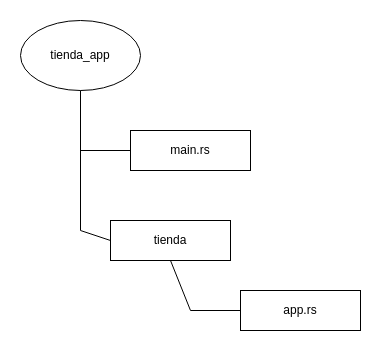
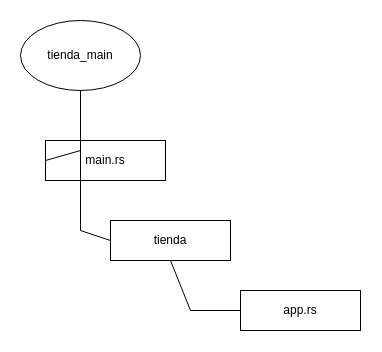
node "tienda_app": label "tienda_app" -> "tienda_main"
node "main.rs": moved (191, 151) -> (106, 161)
